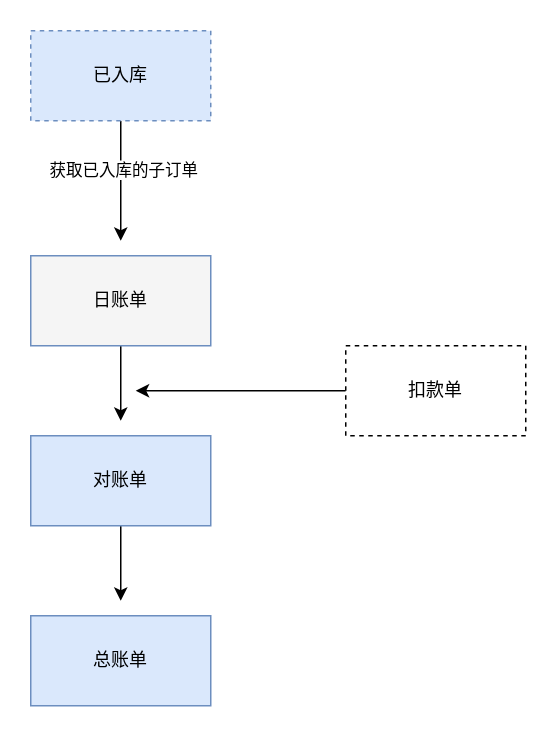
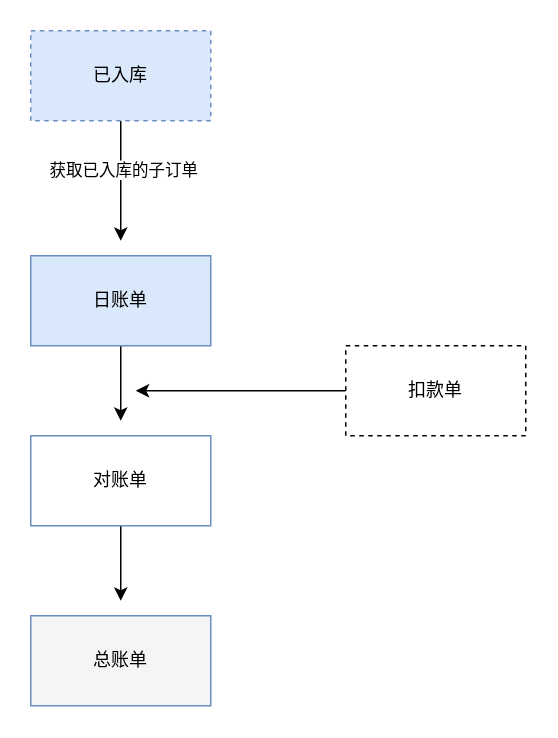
node "日账单": fillcolor #f5f5f5 -> #dae8fc
node "对账单": fillcolor #dae8fc -> #ffffff
node "总账单": fillcolor #dae8fc -> #f5f5f5
